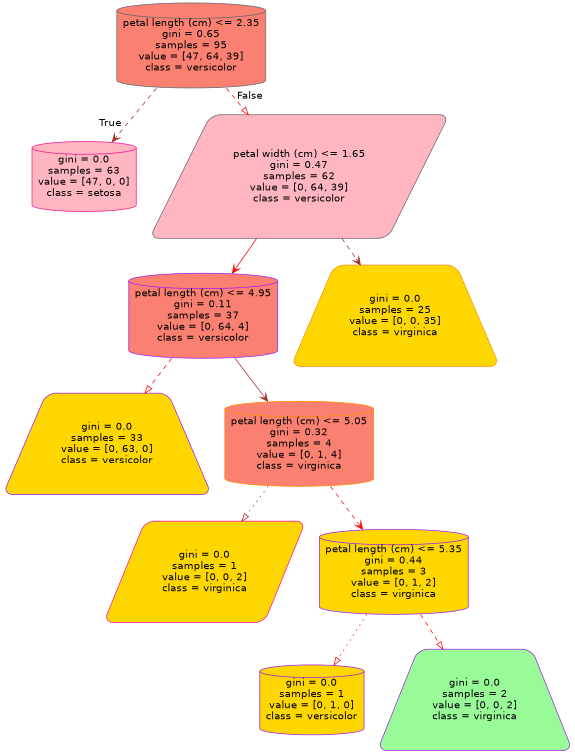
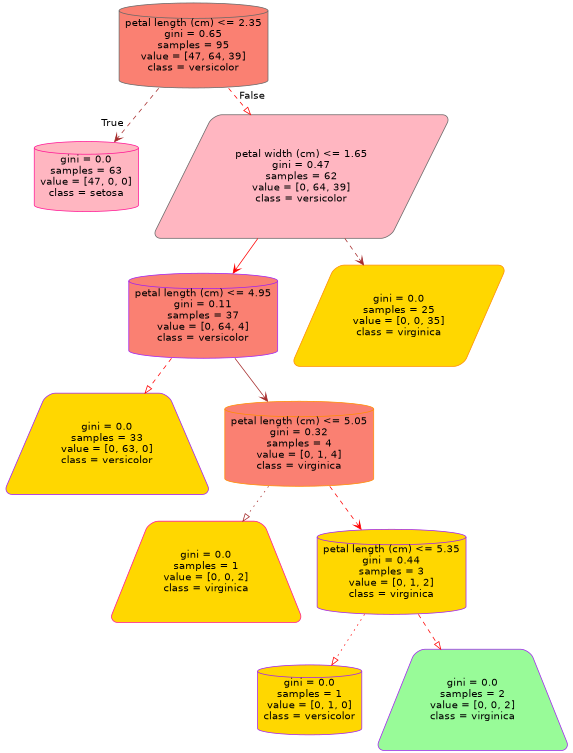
node "gini = 0.0 samples = 25 value = [0, 0, 35] class = virginica": shape trapezium -> parallelogram
node "gini = 0.0 samples = 1 value = [0, 0, 2] class = virginica": shape parallelogram -> trapezium
